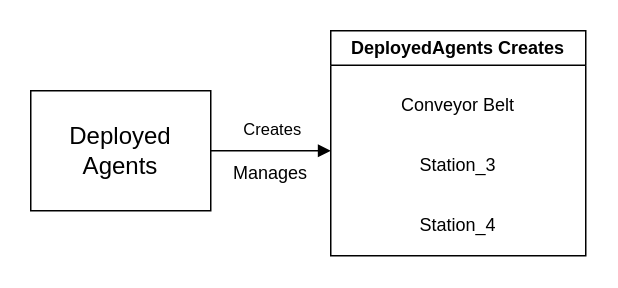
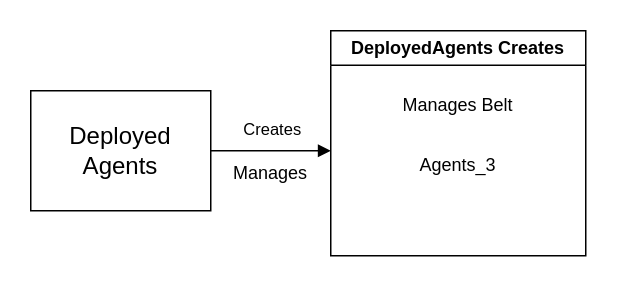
node "Conveyor Belt": label "Conveyor Belt" -> "Manages Belt"
node "Station_3": label "Station_3" -> "Agents_3"
node "Station_4": removed
